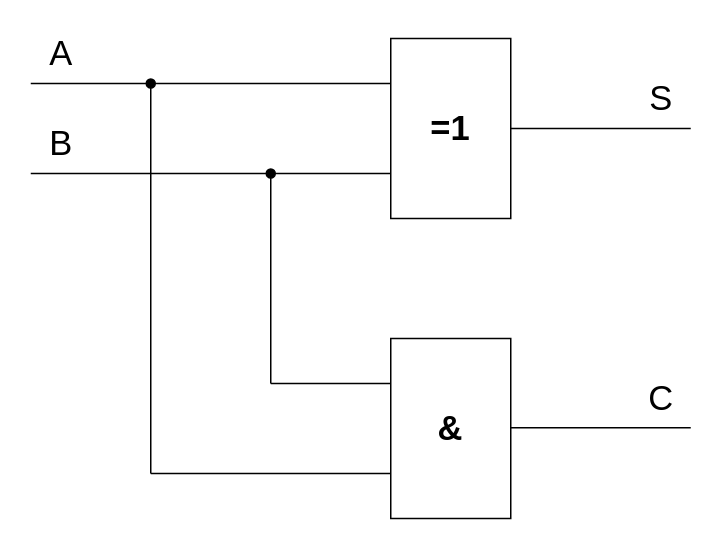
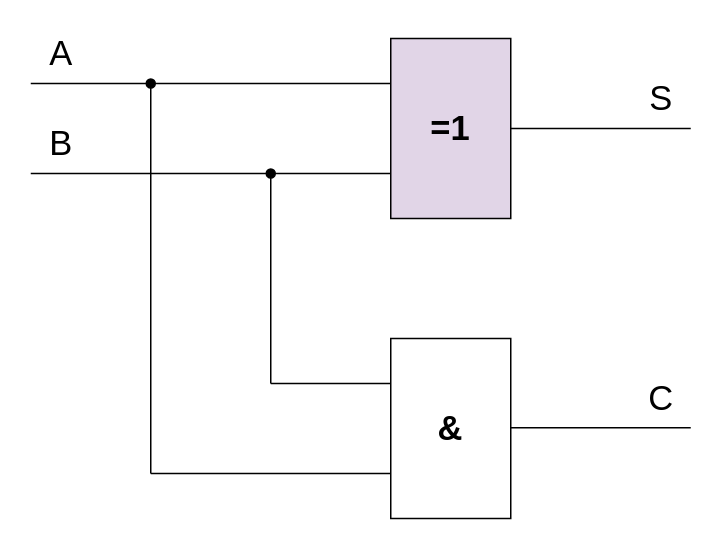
node "=1": fillcolor #ffffff -> #e1d5e7
